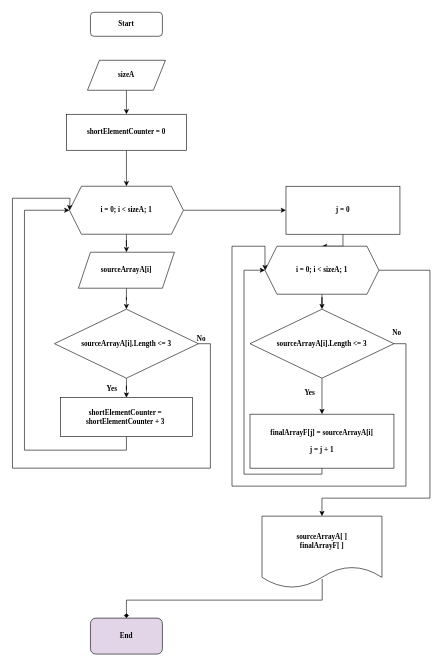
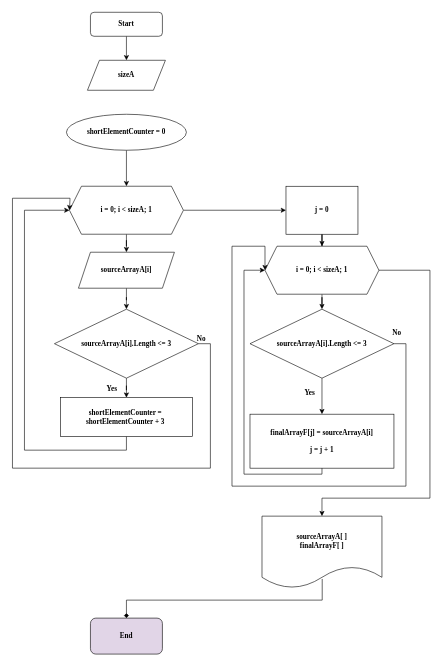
edge "Start" -> "sizeA": added
edge "sizeA" -> "shortElementCounter = 0": removed
node "shortElementCounter = 0": shape rectangle -> ellipse
node "j = 0": size 114x48 -> 72x48
